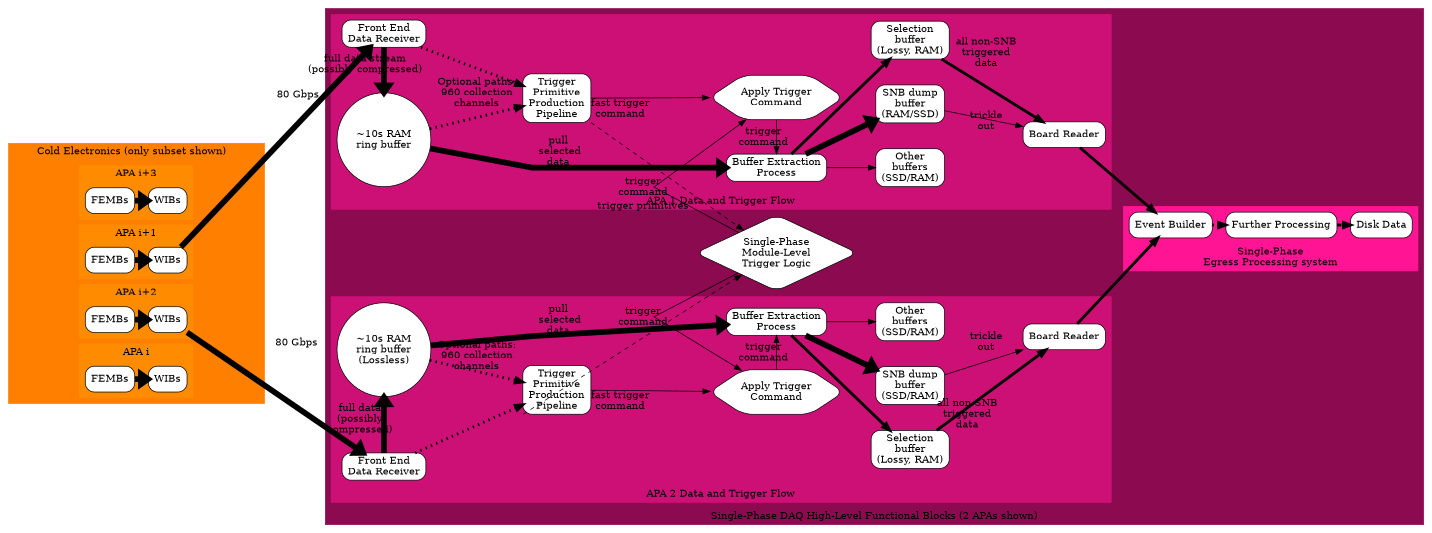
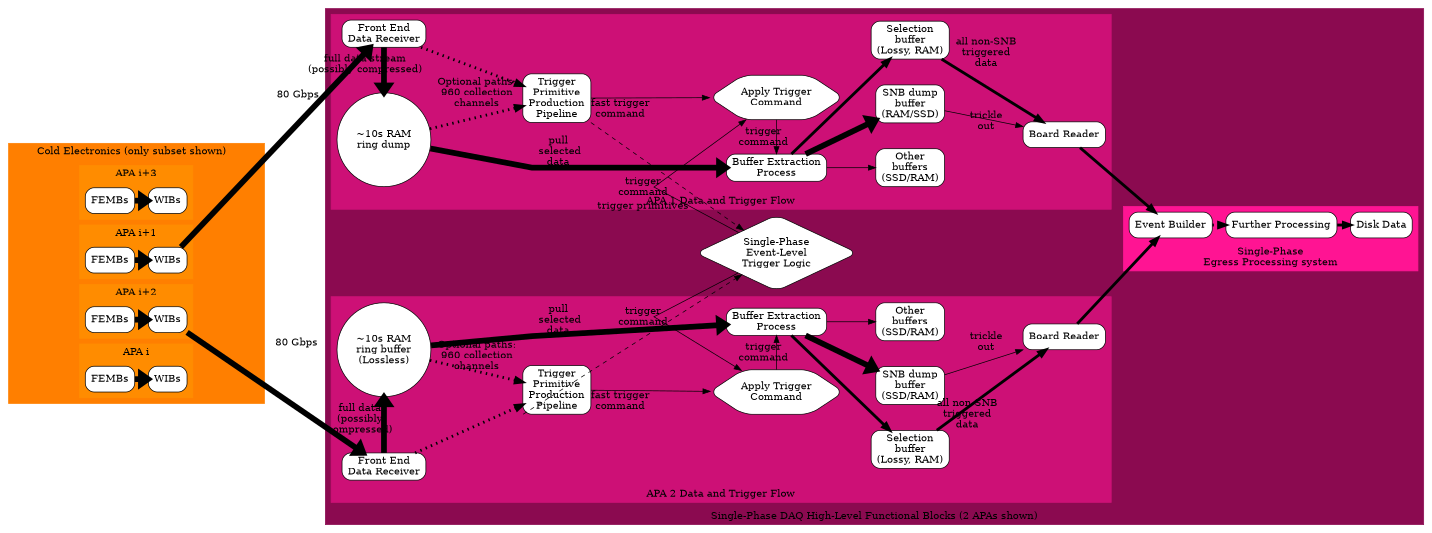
node "~10s RAM ring buffer": label "~10s RAM ring buffer" -> "~10s RAM ring dump"
edge "Further Processing" -> "Disk Data": style dashed -> solid
node "Single-Phase Module-Level Trigger Logic": label "Single-Phase Module-Level Trigger Logic" -> "Single-Phase Event-Level Trigger Logic"
